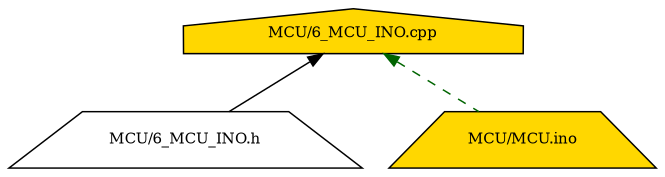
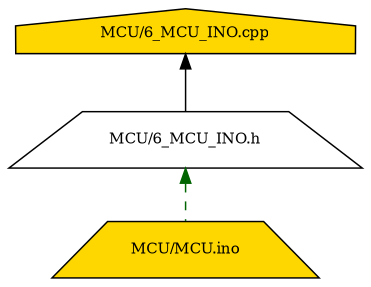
edge "MCU/MCU.ino" -> "MCU/6_MCU_INO.cpp": now "MCU/MCU.ino" -> "MCU/6_MCU_INO.h"
